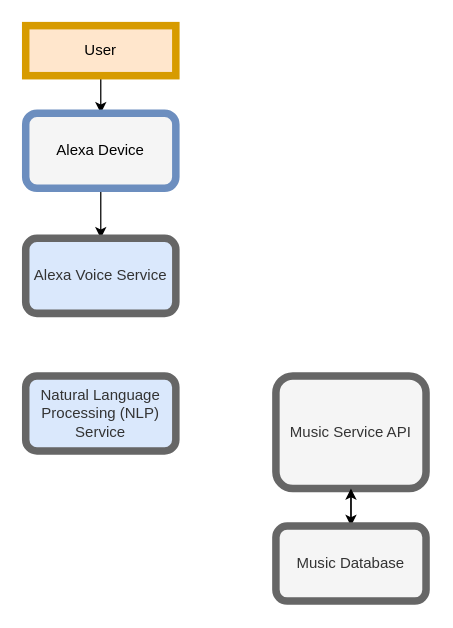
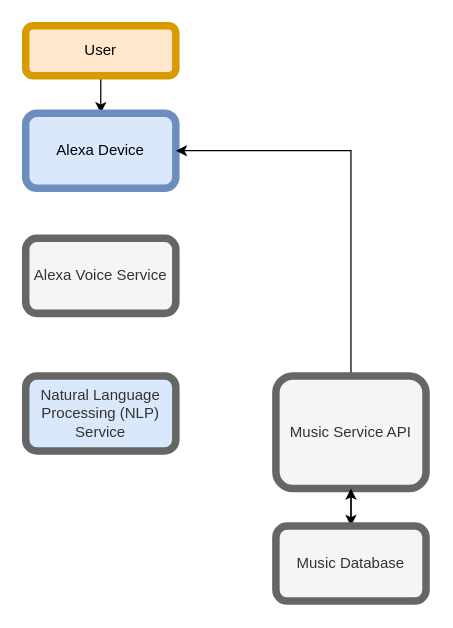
node "User": shape rectangle -> rounded rectangle
node "Alexa Device": fillcolor #f5f5f5 -> #dae8fc
edge "Music Service API" -> "Alexa Device": added
edge "Alexa Device" -> "Alexa Voice Service": removed
node "Alexa Voice Service": fillcolor #dae8fc -> #f5f5f5
